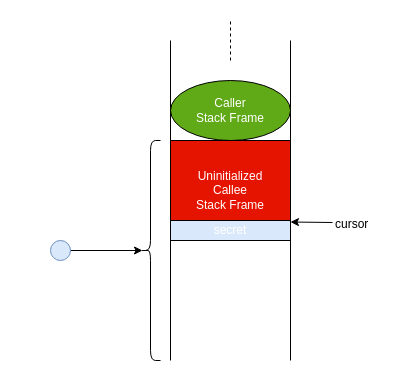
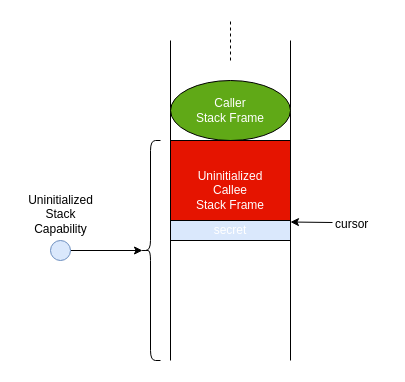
node "Uninitialized Stack Capability": added
